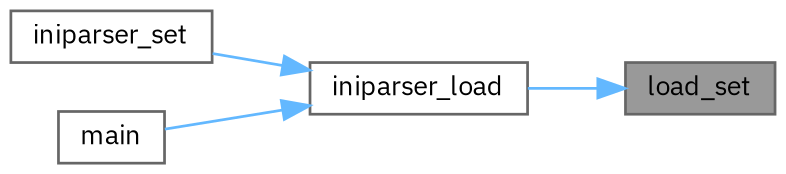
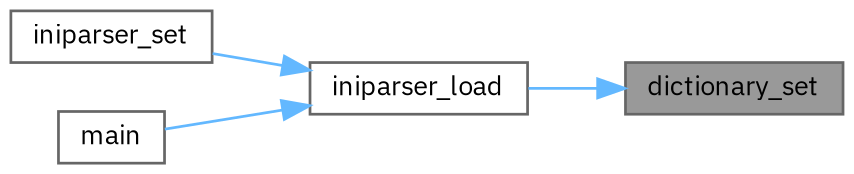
node "load_set": label "load_set" -> "dictionary_set"
